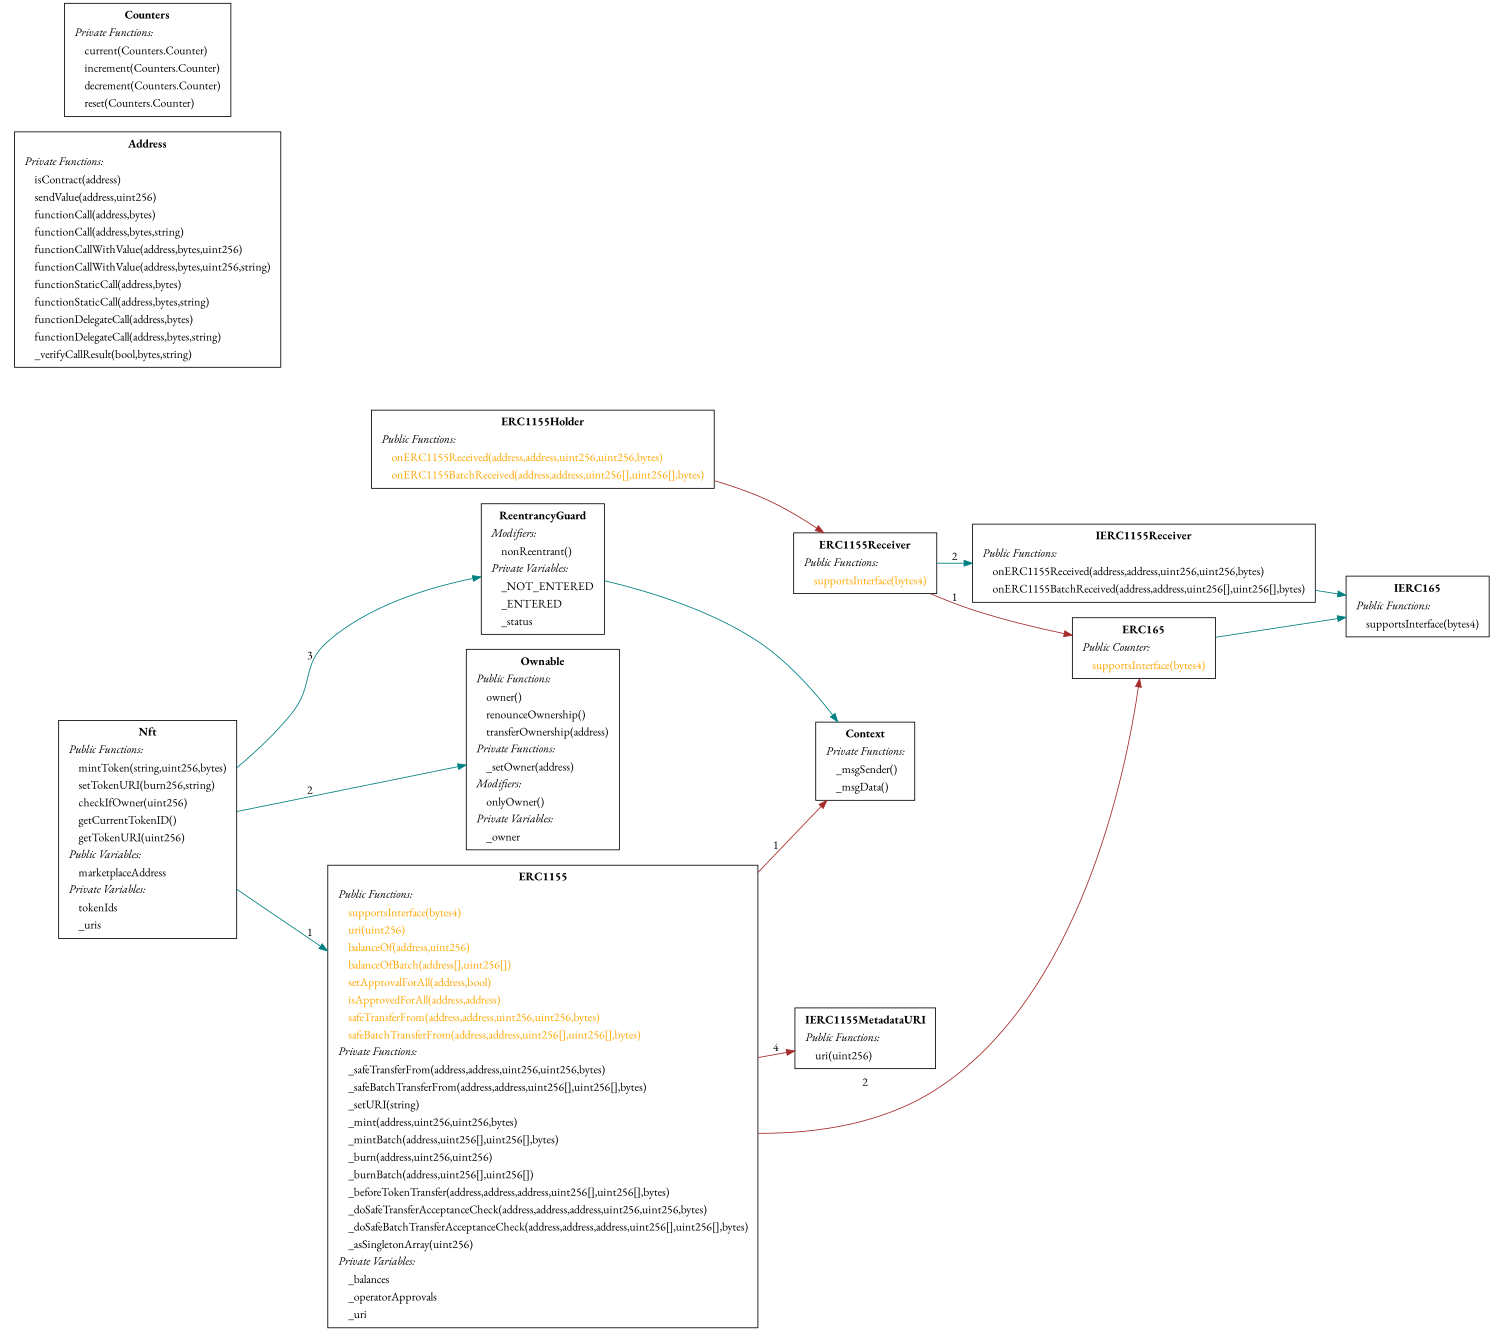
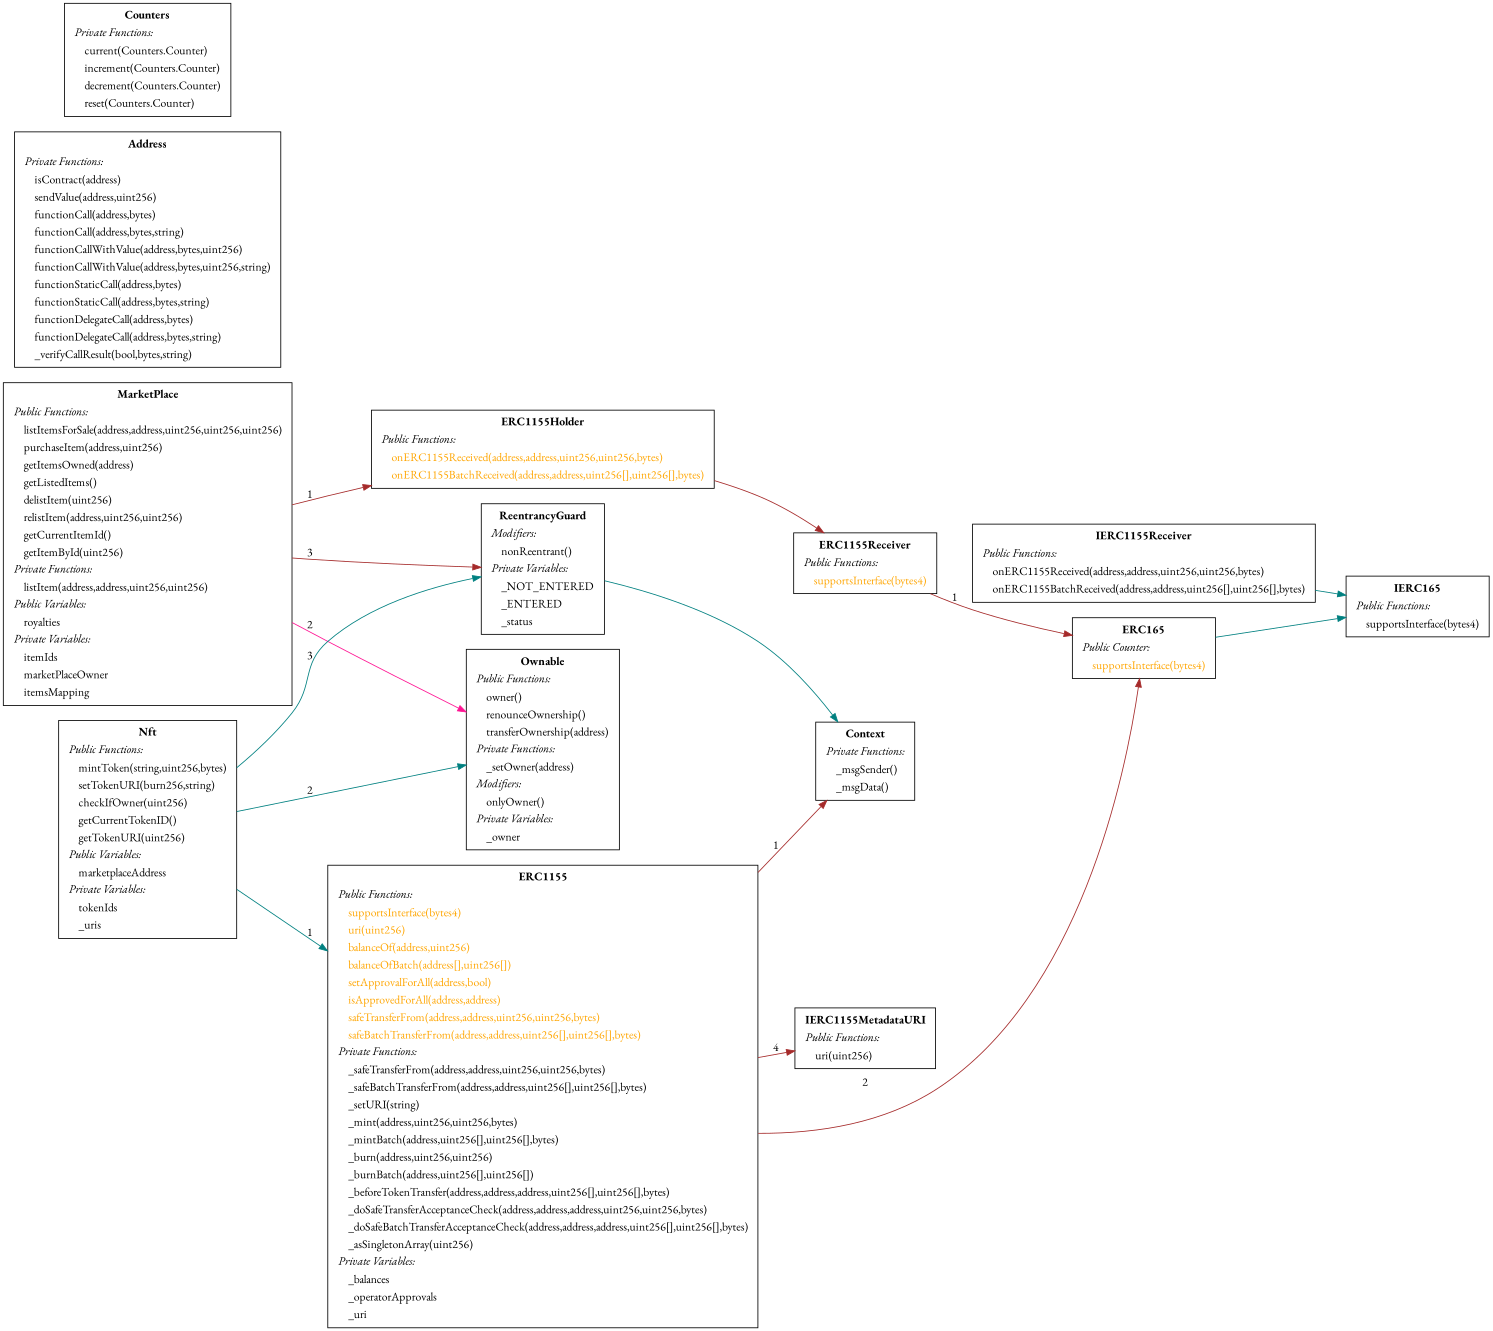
node "MarketPlace": added
edge "ERC1155Receiver" -> "IERC1155Receiver": removed, label "2"
